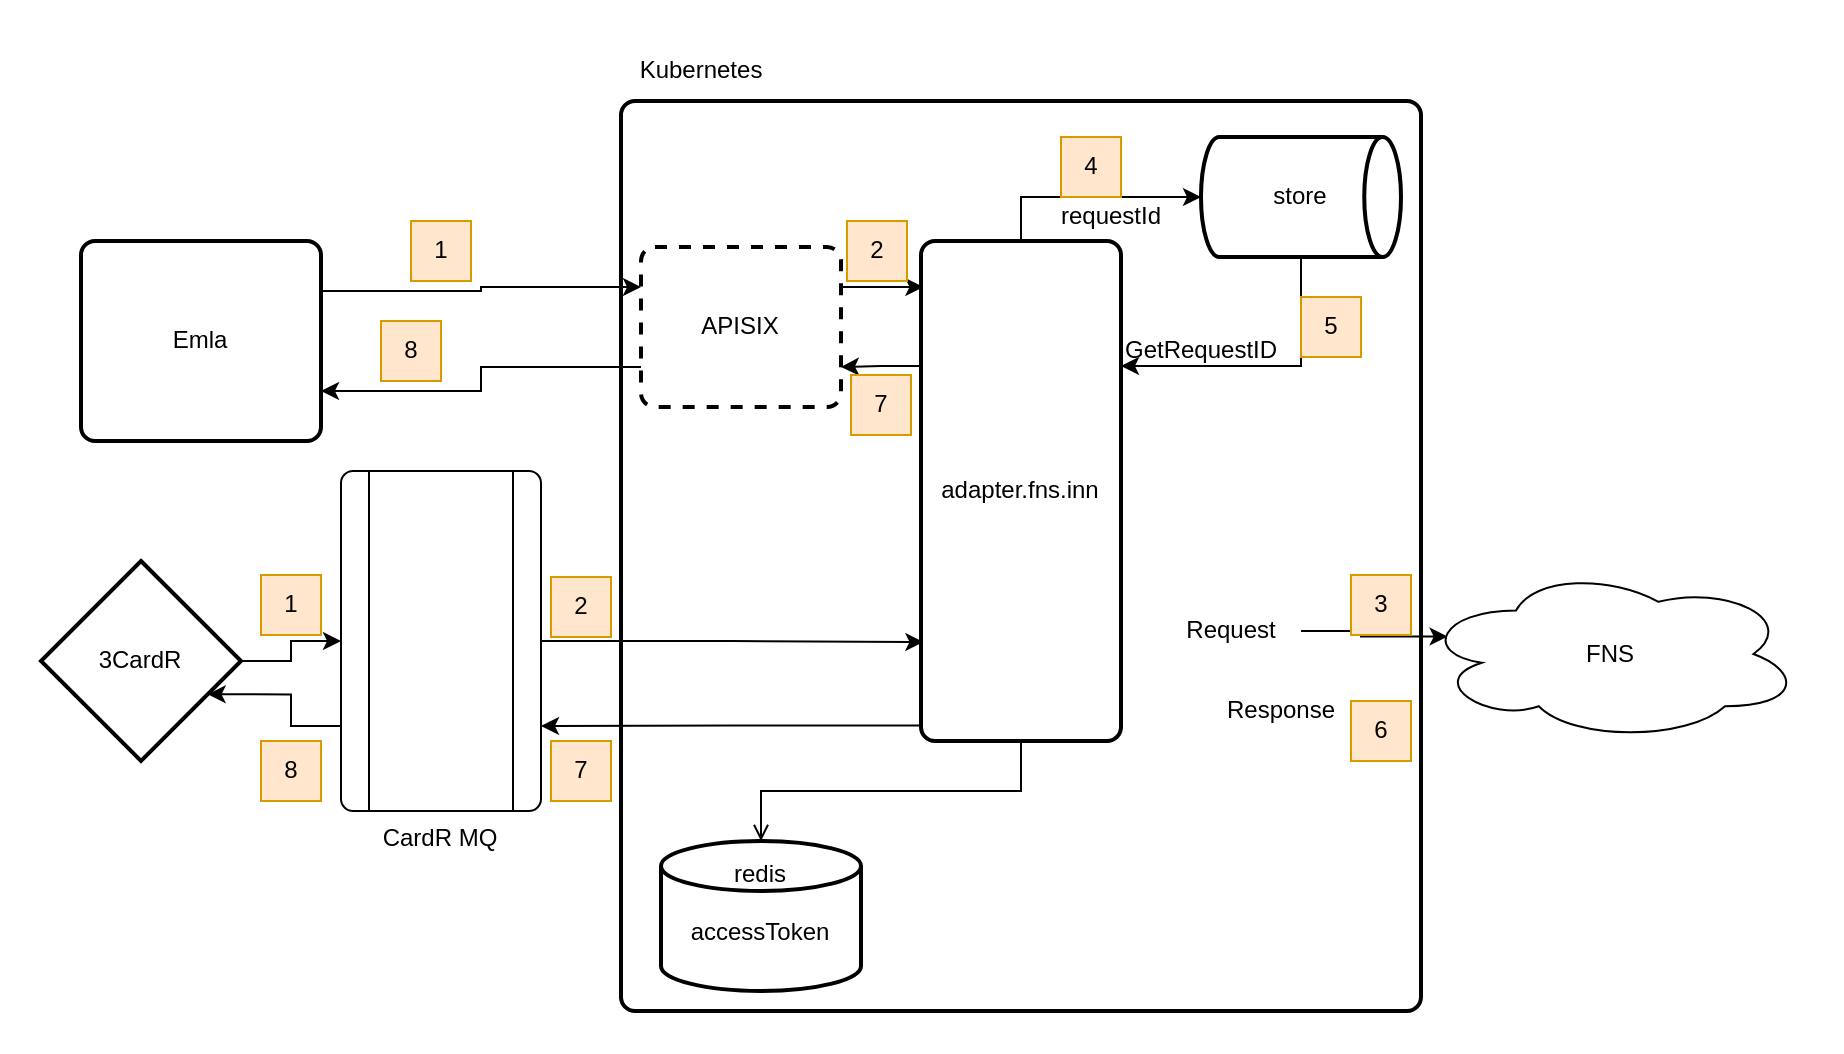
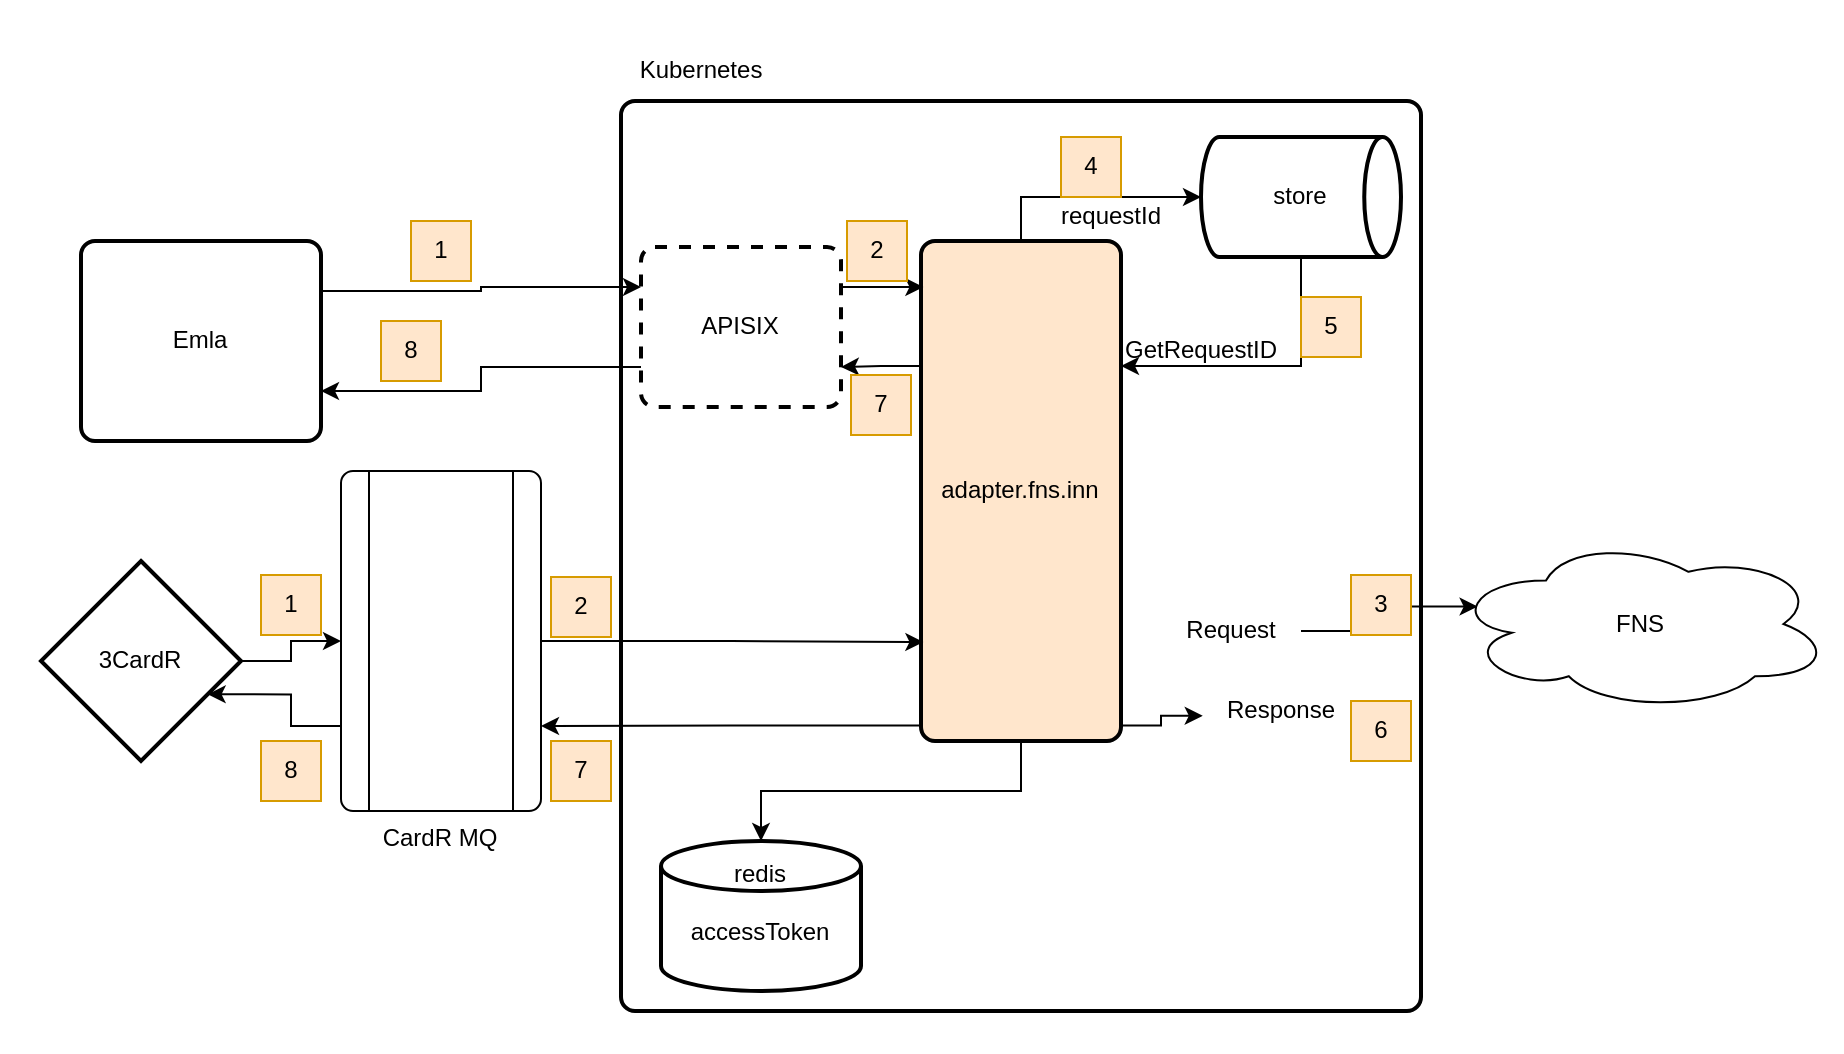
node "adapter.fns.inn": fillcolor #ffffff -> #ffe6cc
node "FNS": moved (1611, 654) -> (1641, 624)
edge "adapter.fns.inn" -> "Response": added
edge "adapter.fns.inn" -> "redis accessToken": arrowhead open -> classic
